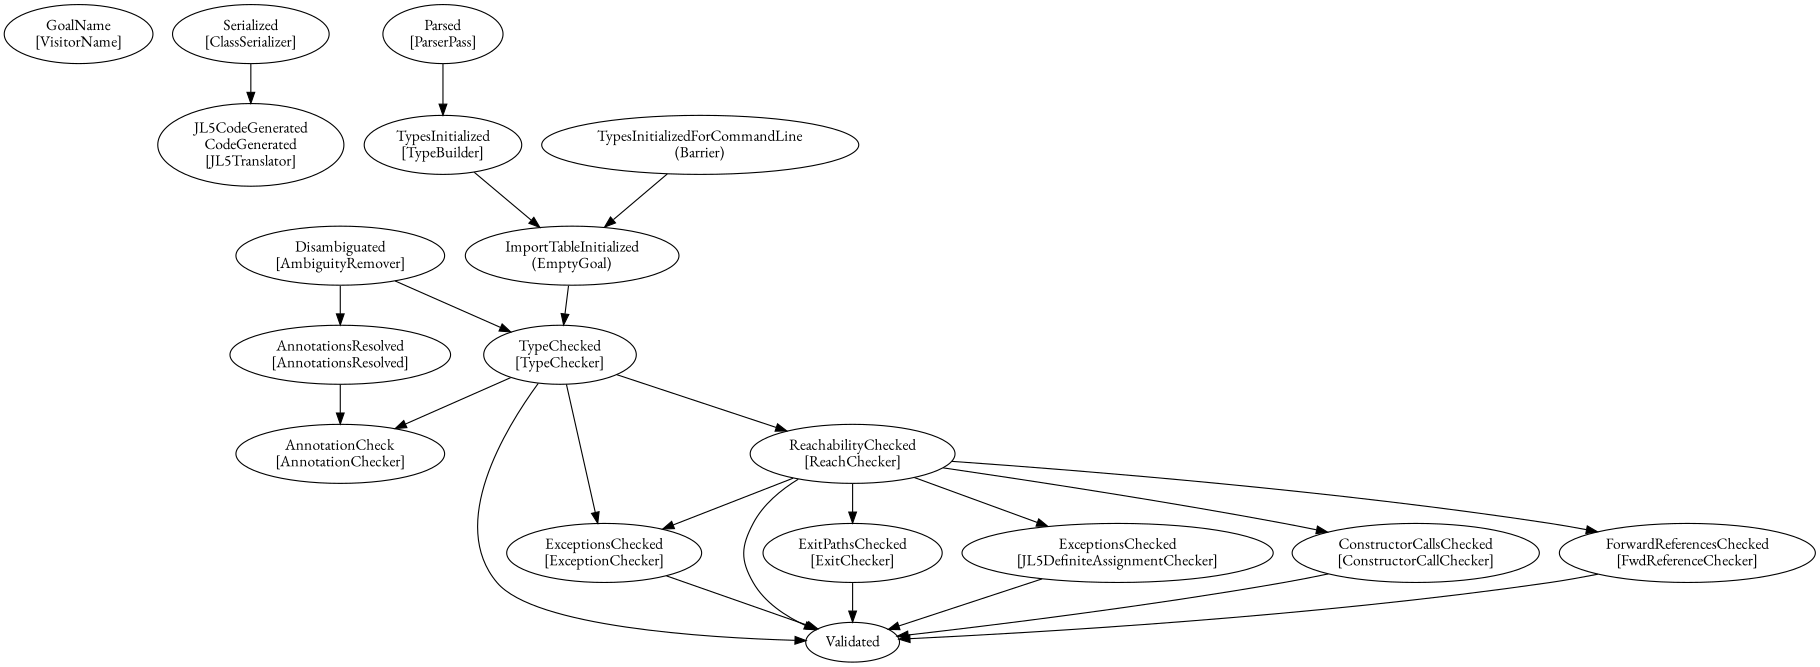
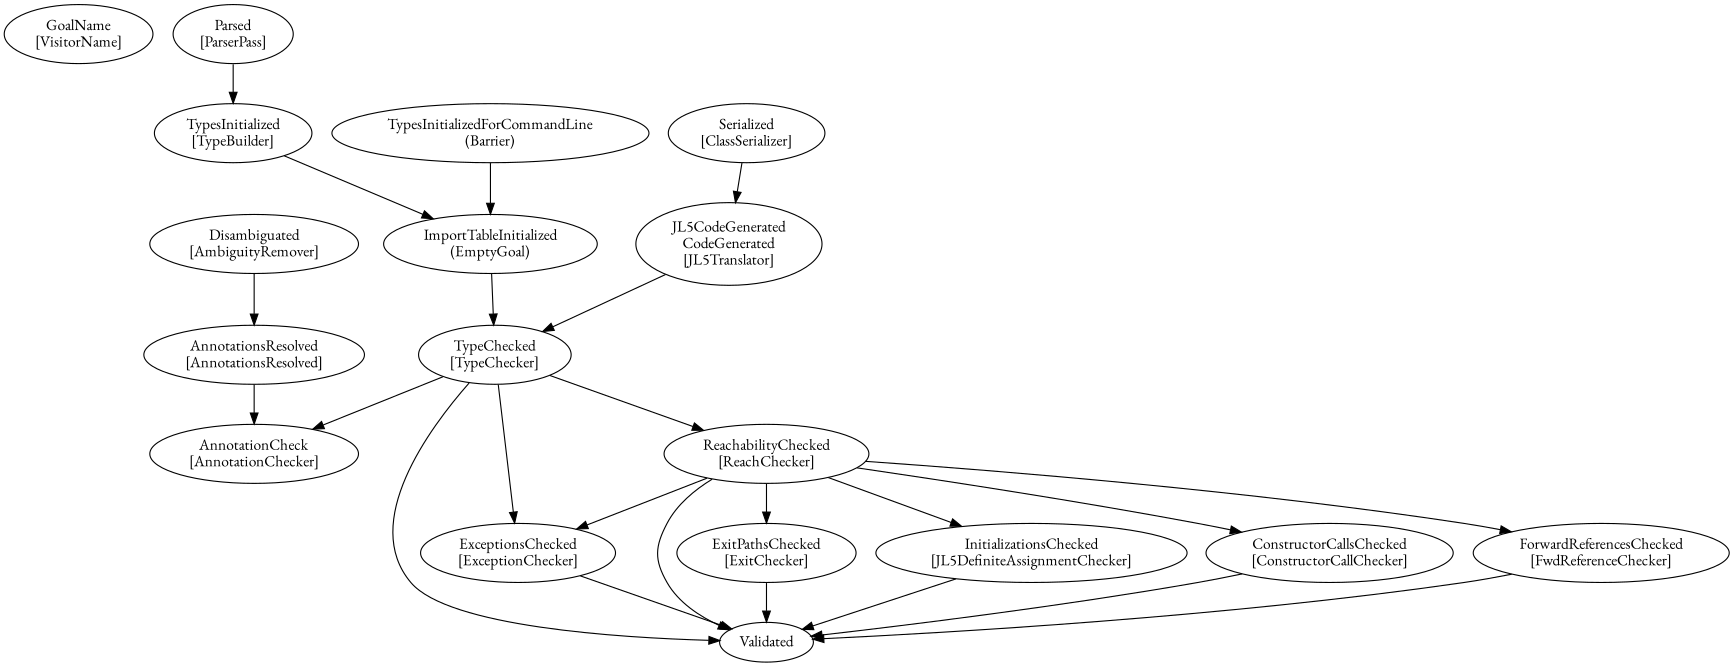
edge "Disambiguated [AmbiguityRemover]" -> "TypeChecked [TypeChecker]": now "JL5CodeGenerated CodeGenerated [JL5Translator]" -> "TypeChecked [TypeChecker]"
node "ExceptionsChecked [JL5DefiniteAssignmentChecker]": label "ExceptionsChecked [JL5DefiniteAssignmentChecker]" -> "InitializationsChecked [JL5DefiniteAssignmentChecker]"
